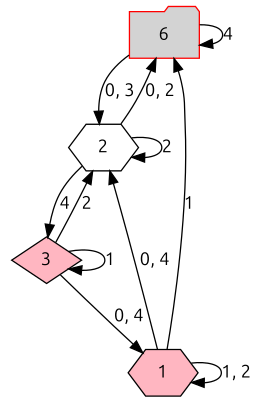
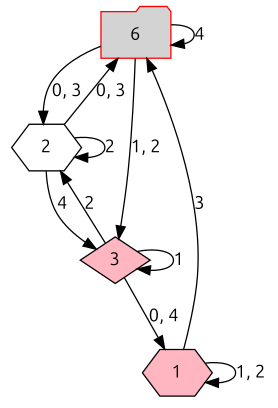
edge "2" -> "6": label "0, 2" -> "0, 3"
edge "6" -> "3": added, label "1, 2"
edge "1" -> "6": label "1" -> "3"
edge "1" -> "2": removed, label "0, 4"
